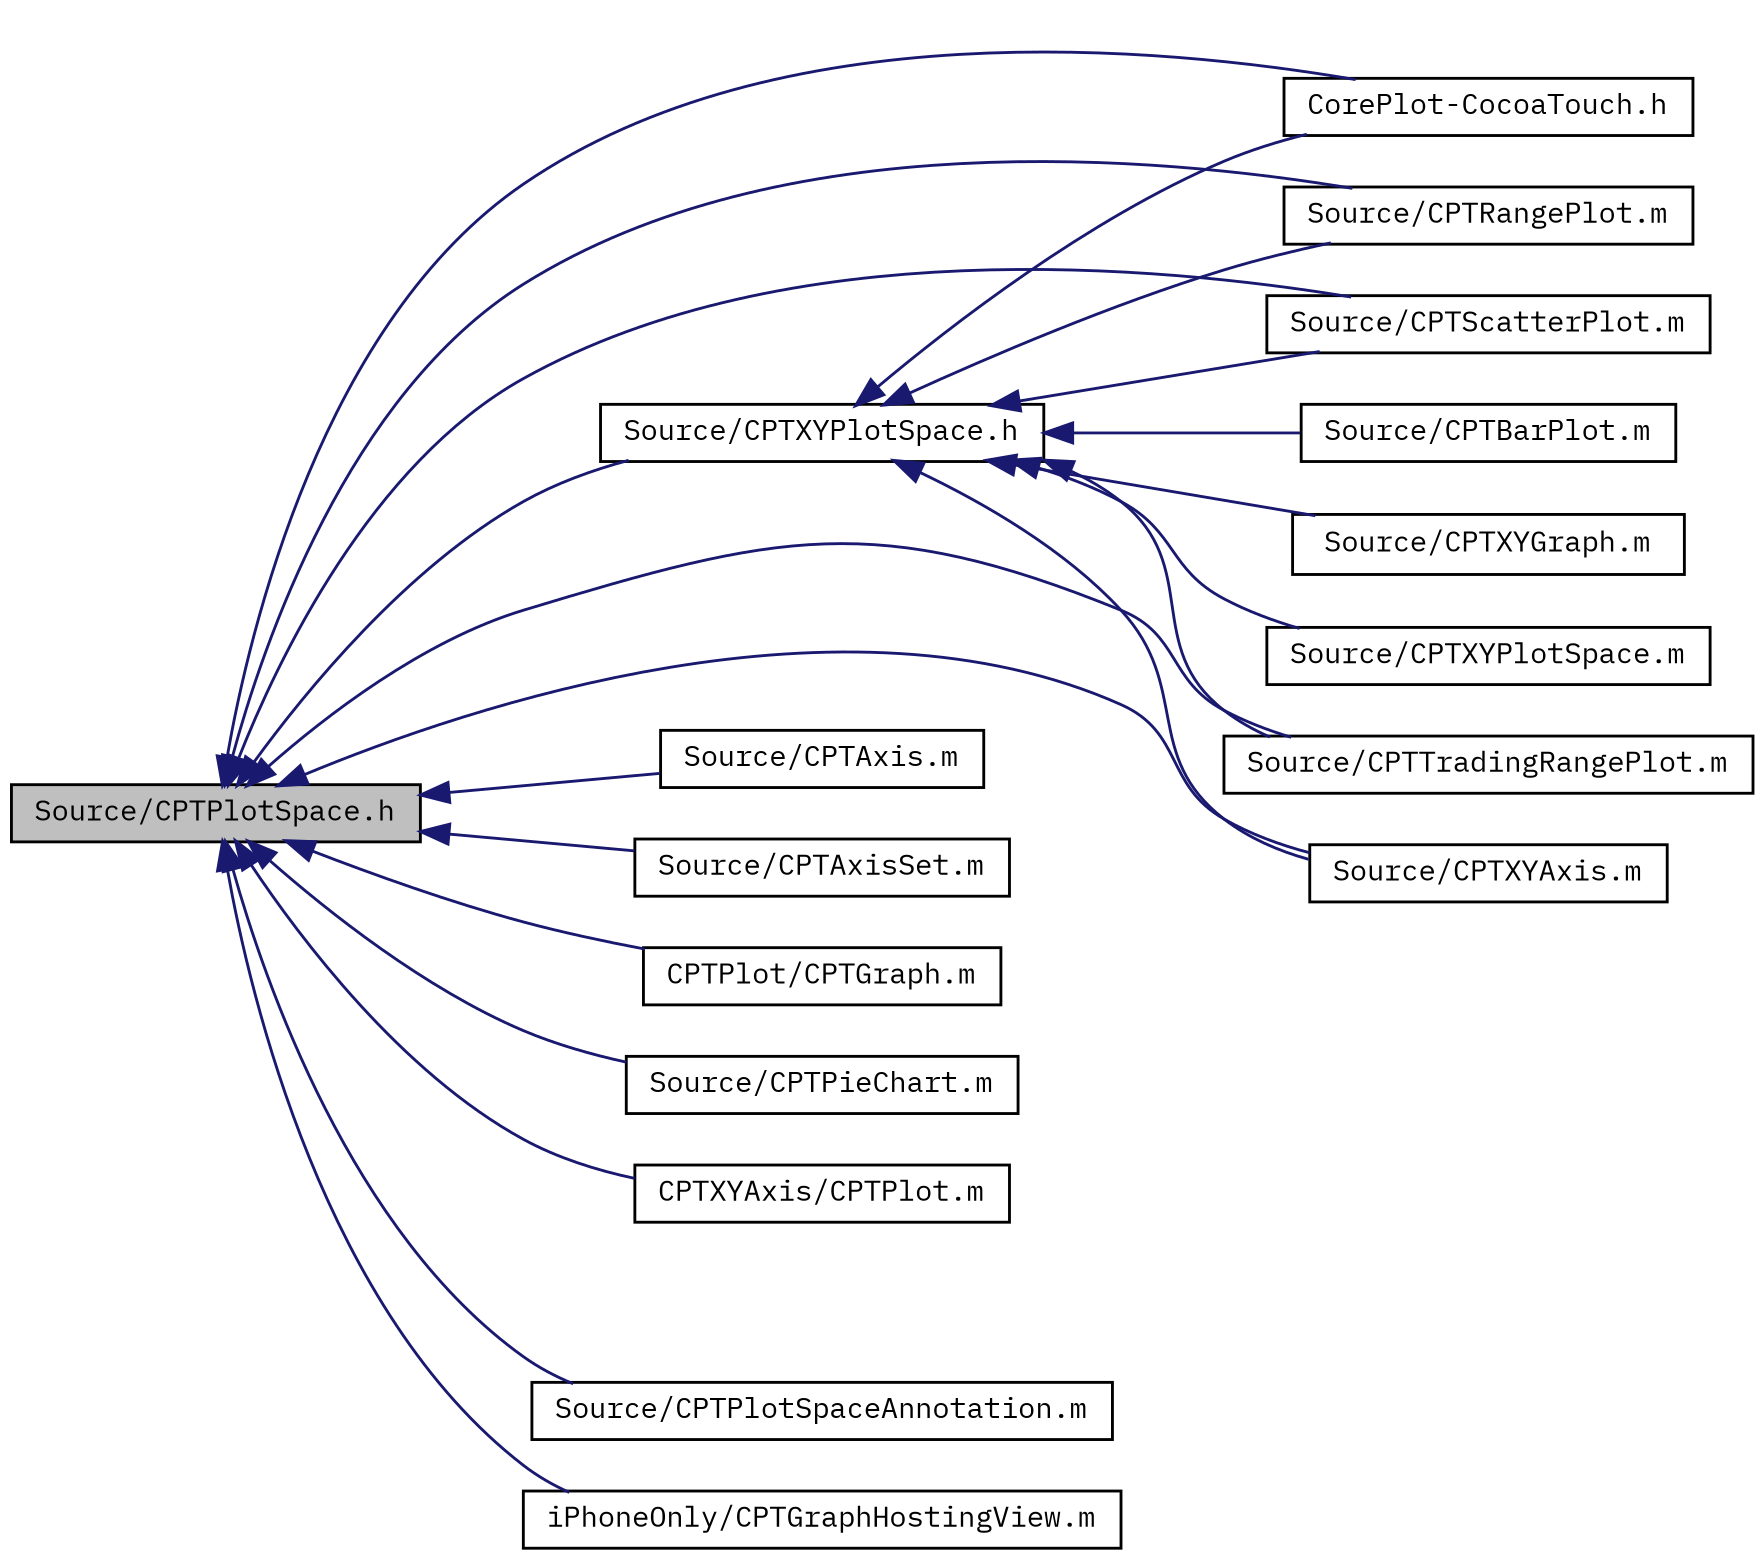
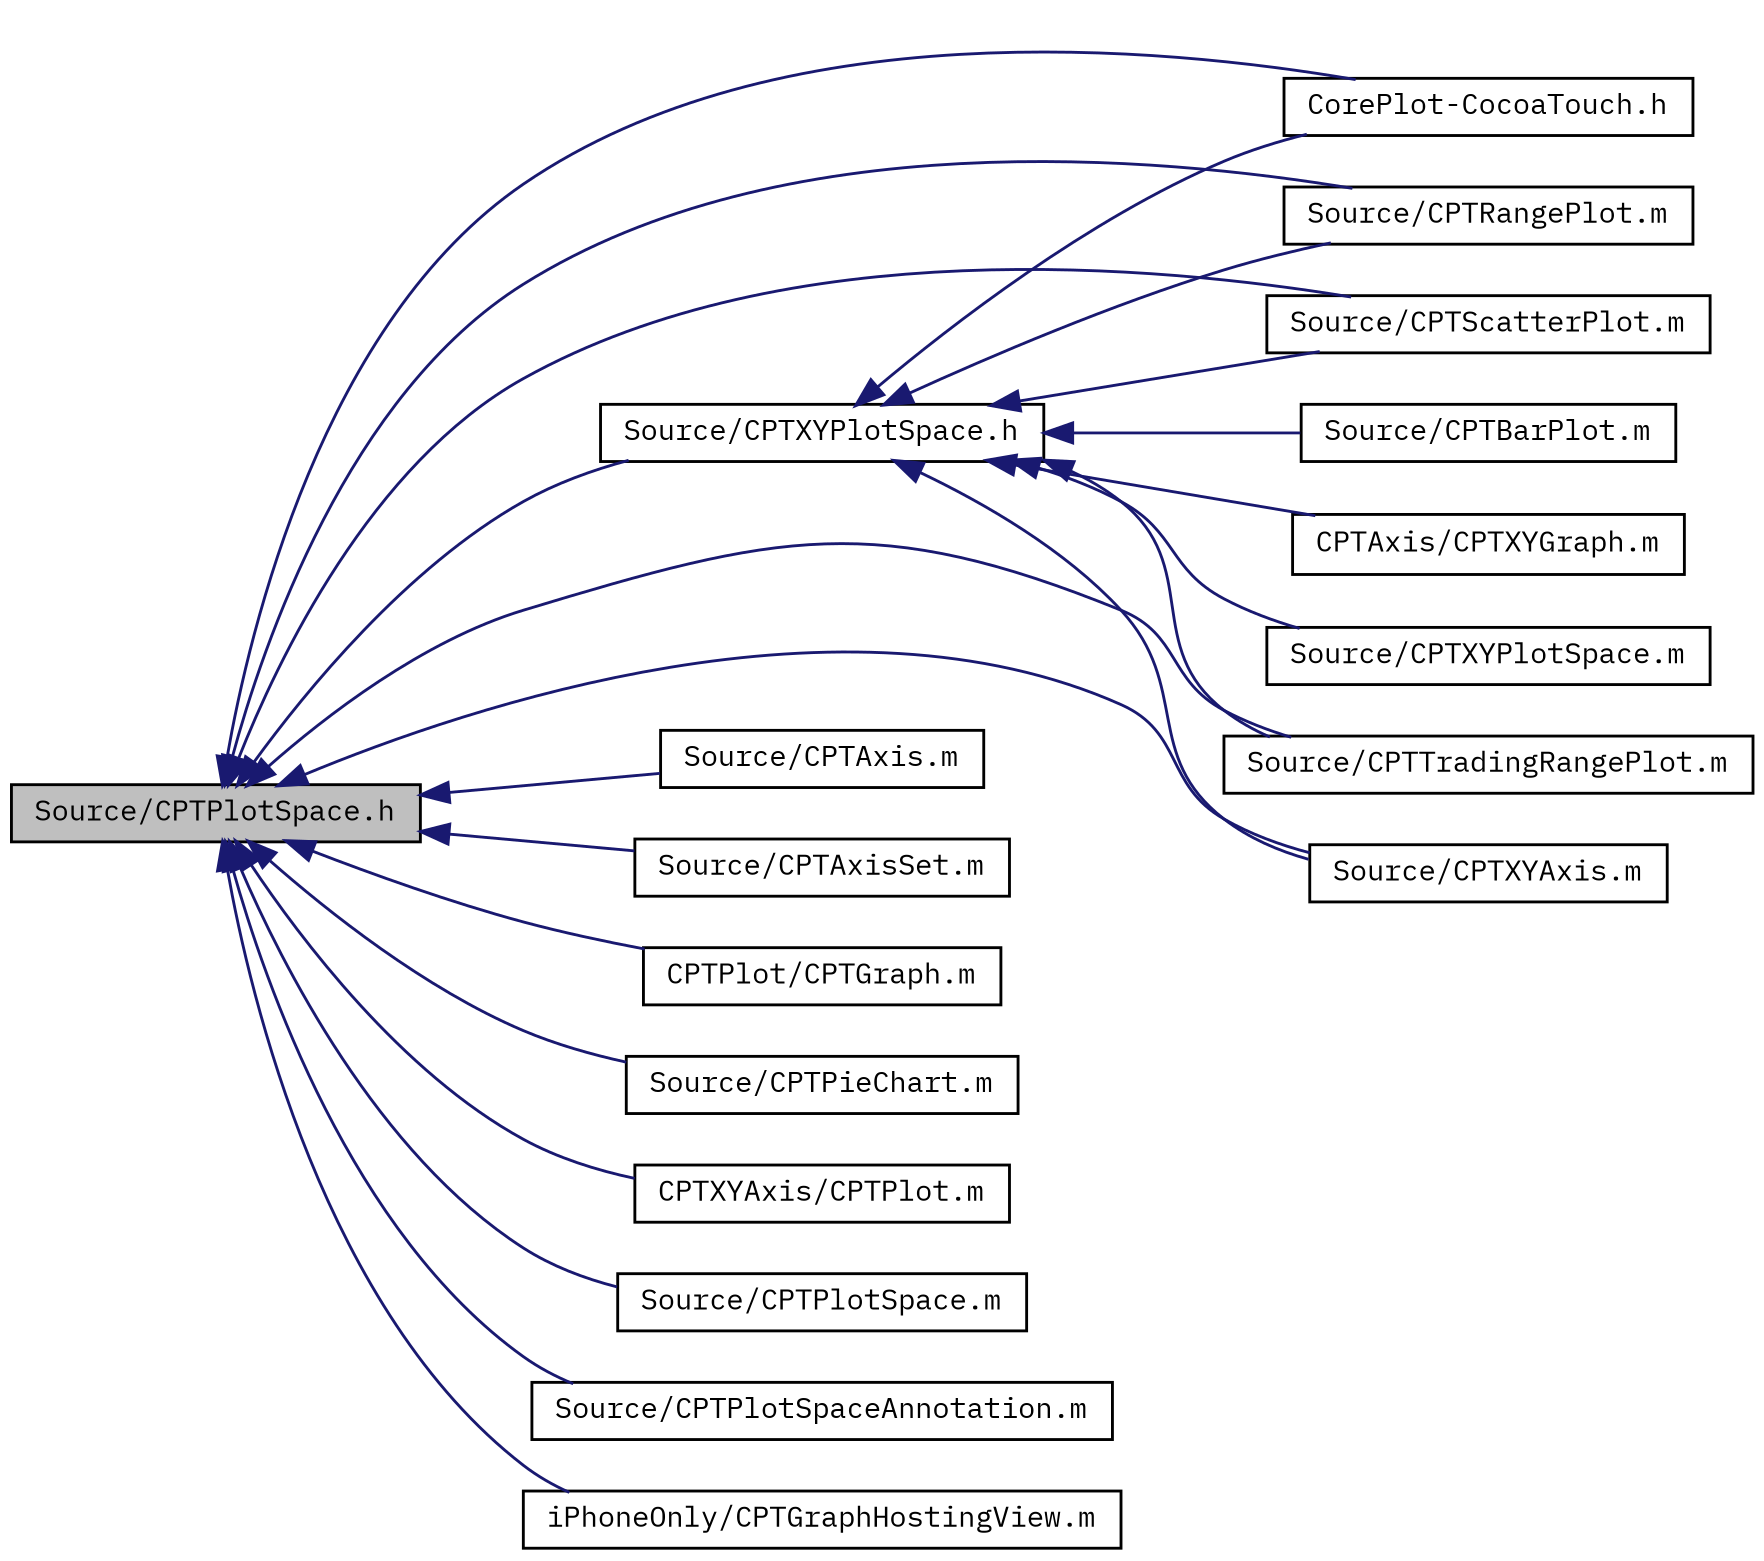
node "Source/CPTXYGraph.m": label "Source/CPTXYGraph.m" -> "CPTAxis/CPTXYGraph.m"
node "Source/CPTPlotSpace.m": added
